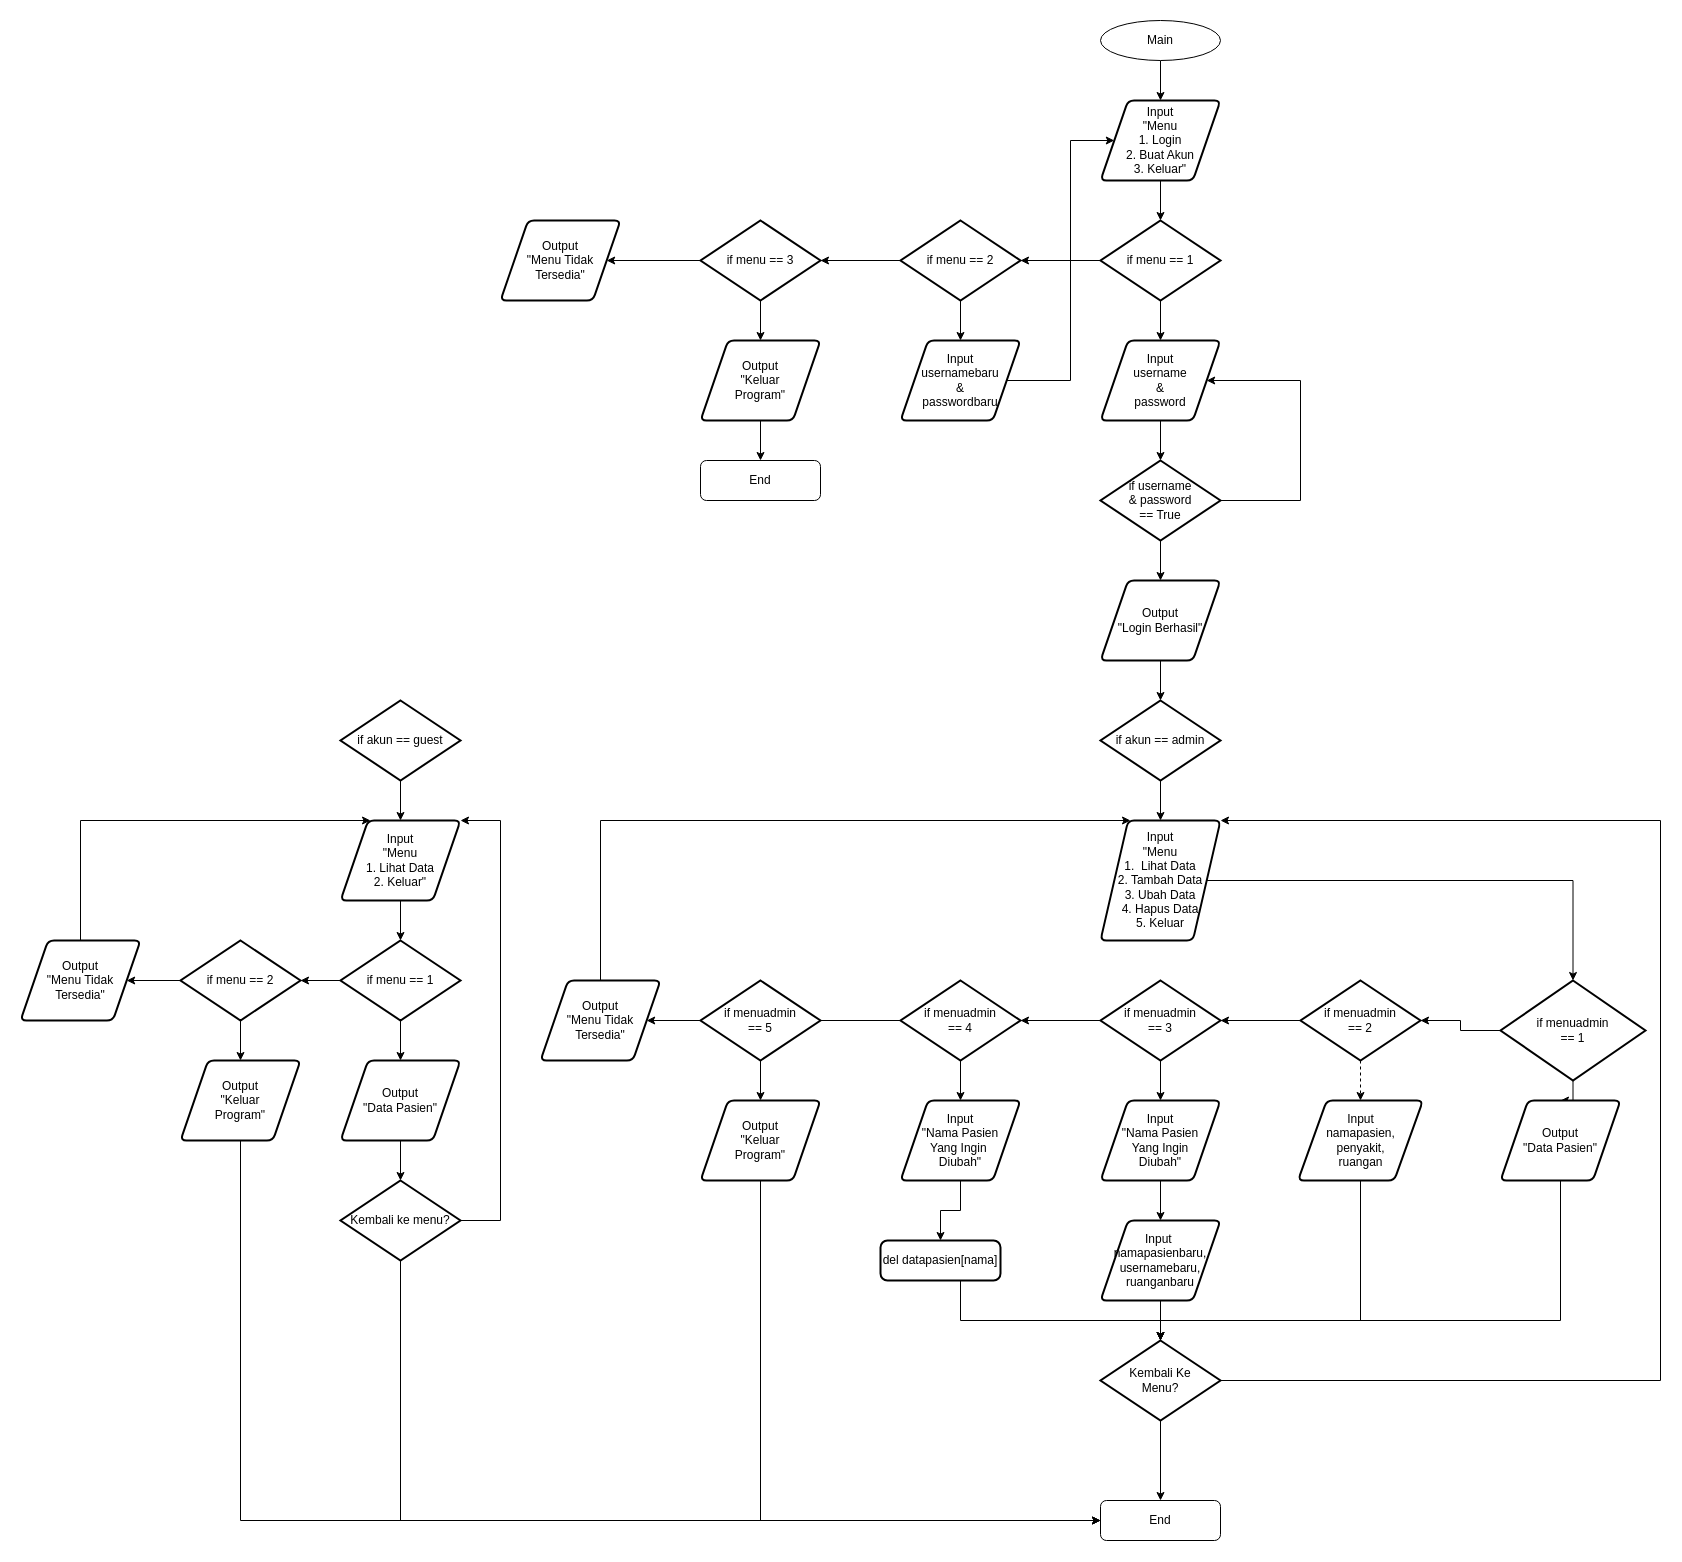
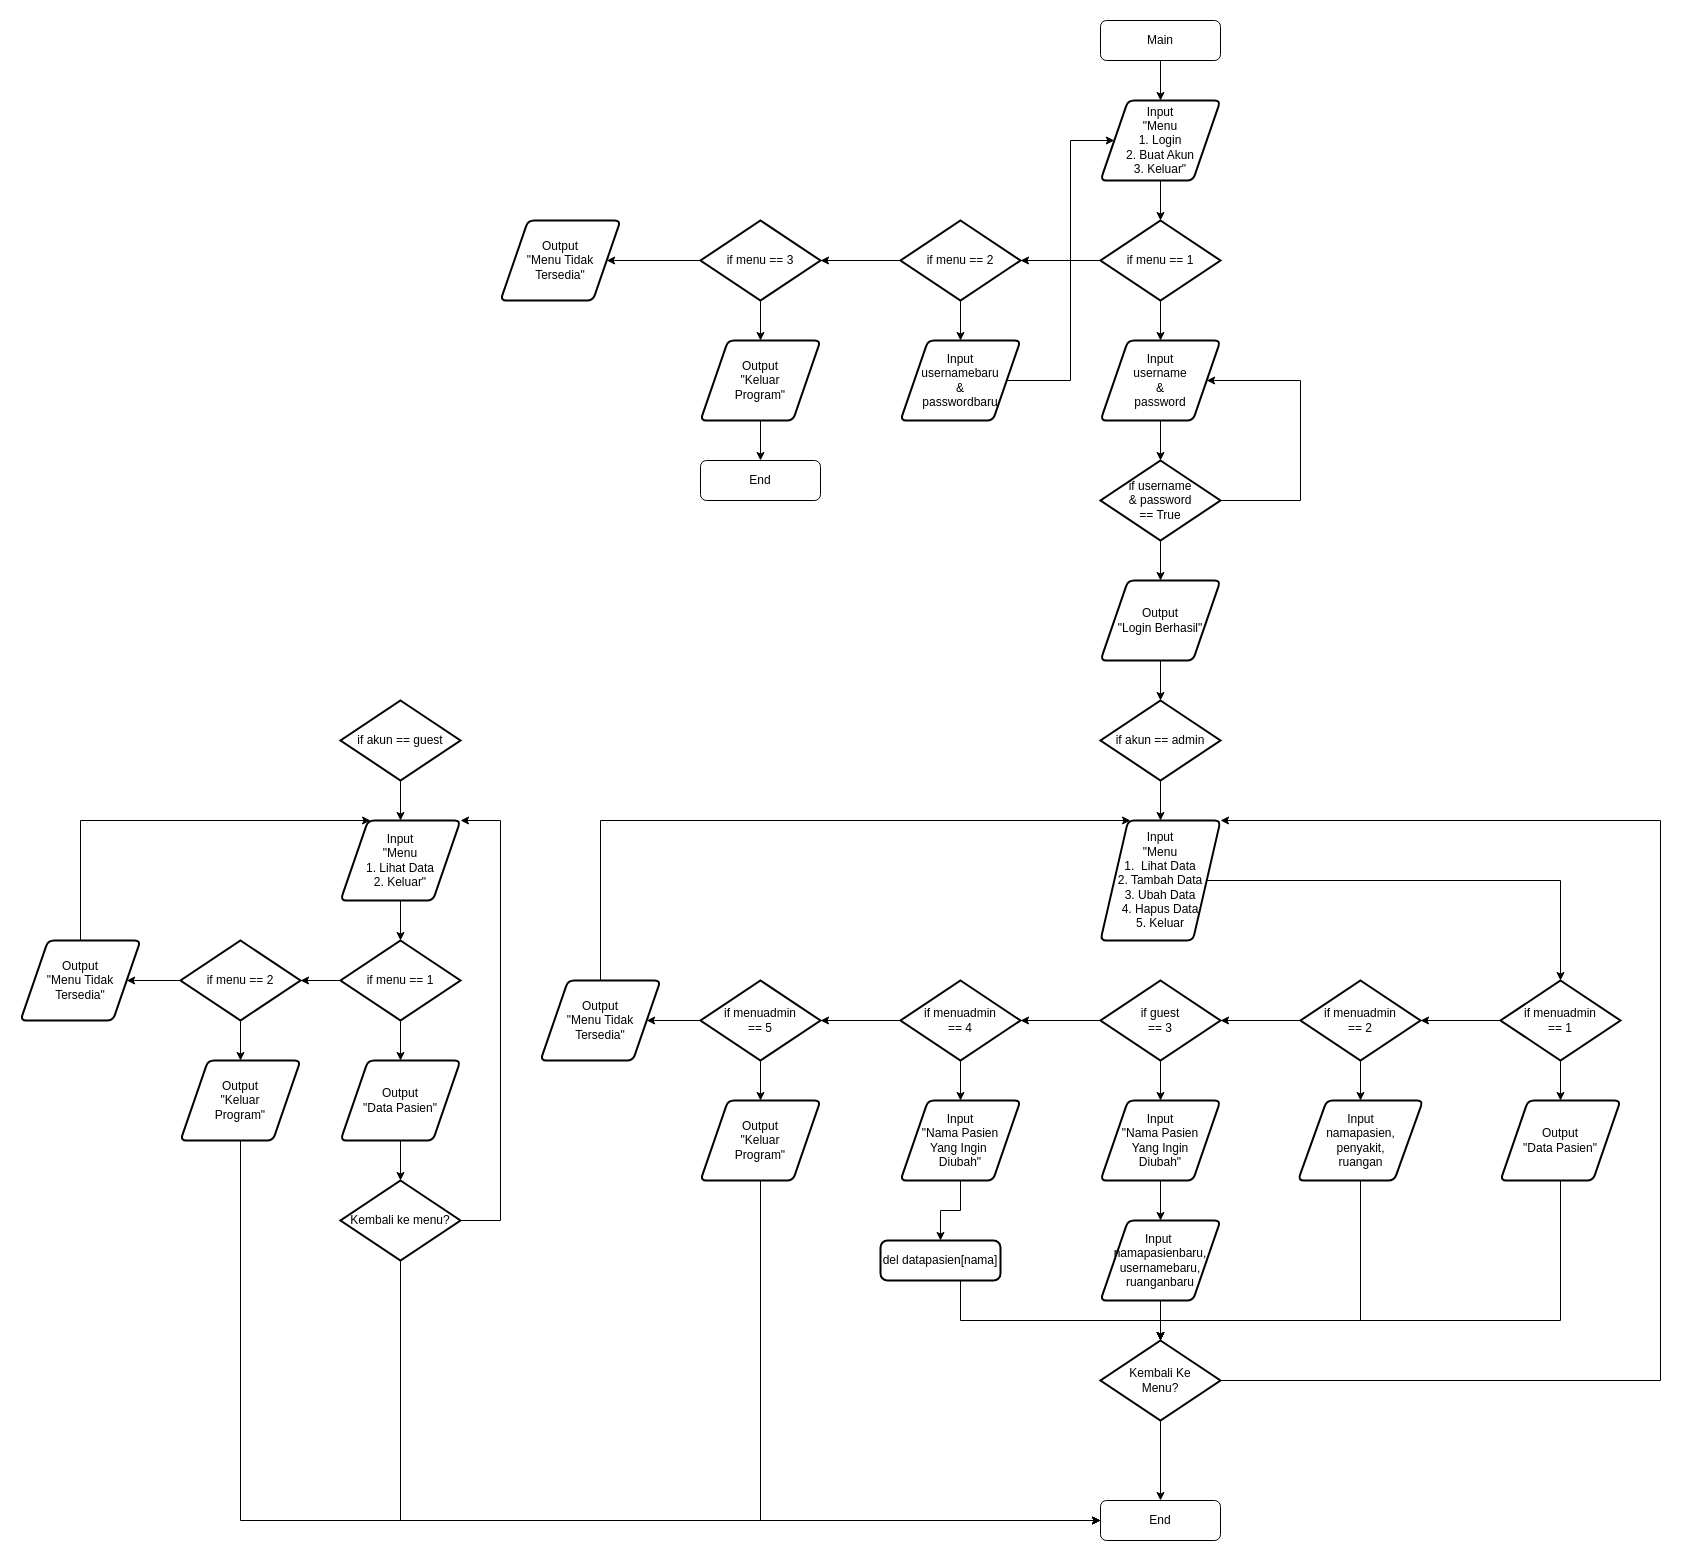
node "Main": shape ellipse -> rounded rectangle
edge "if menuadmin == 5" -- "if menuadmin == 4": arrowhead none -> classic
node "if menuadmin == 3": label "if menuadmin == 3" -> "if guest == 3"
node "if menuadmin == 1": size 145x100 -> 120x80
edge "if menuadmin == 2" -> "Input namapasien, penyakit, ruangan": style dashed -> solid
